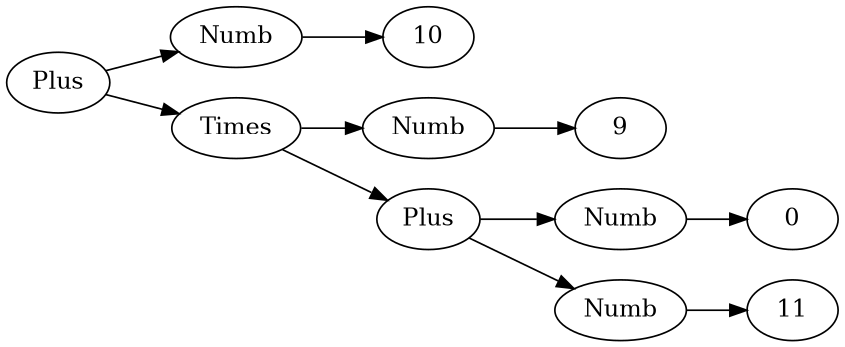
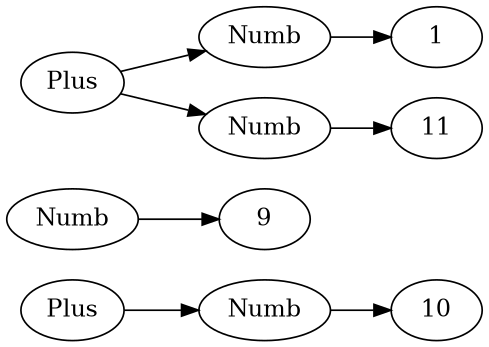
node "Times": removed
node "0": label "0" -> "1"
